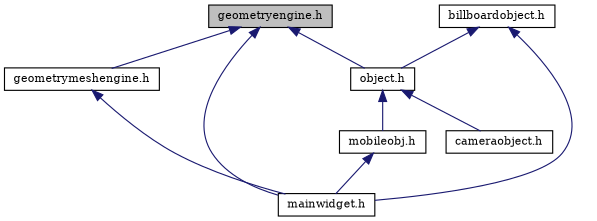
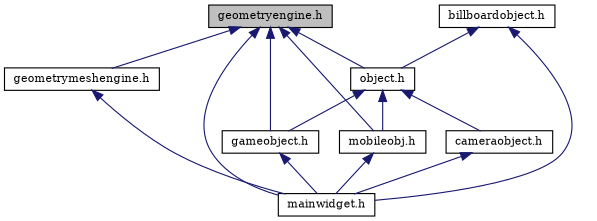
edge "mobileobj.h" -> "geometryengine.h": added
node "gameobject.h": added
edge "mainwidget.h" -> "cameraobject.h": added
